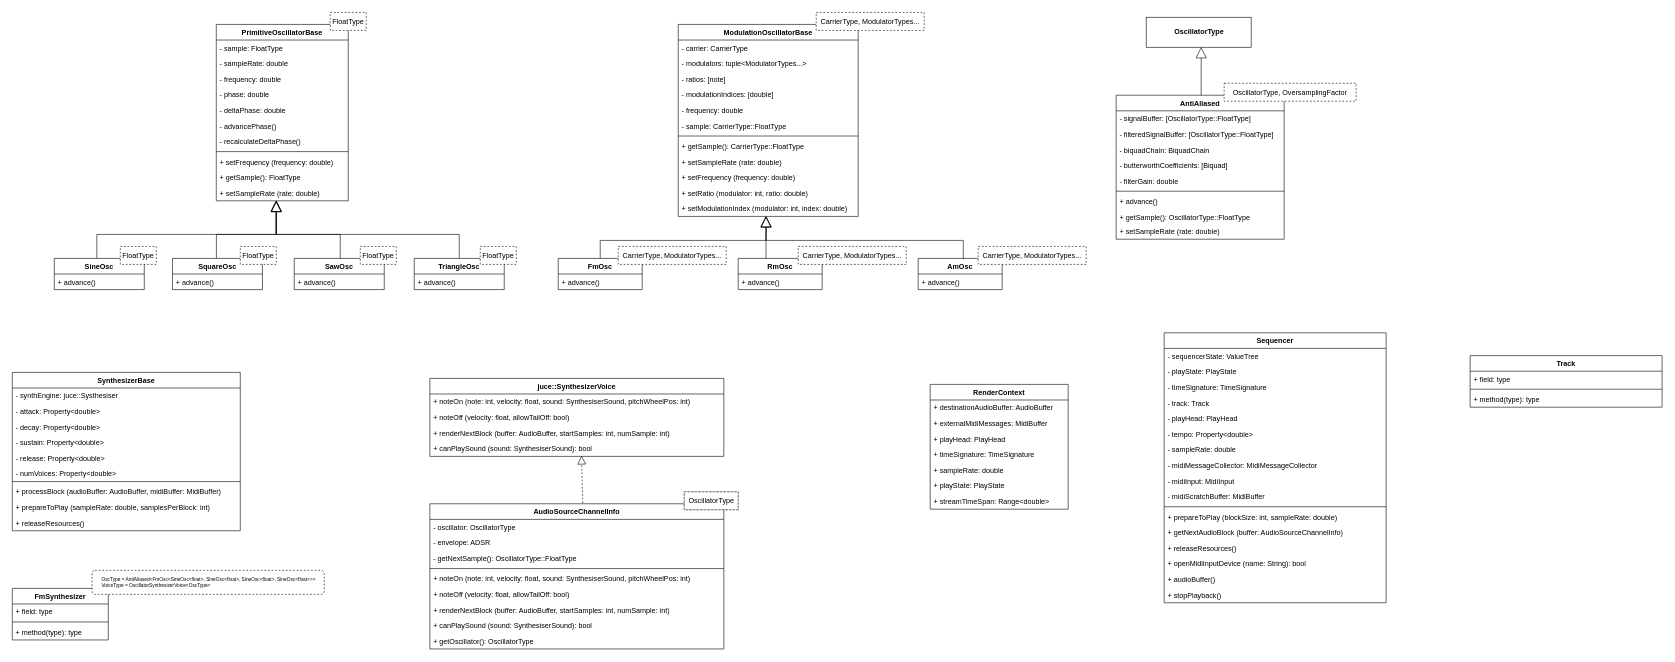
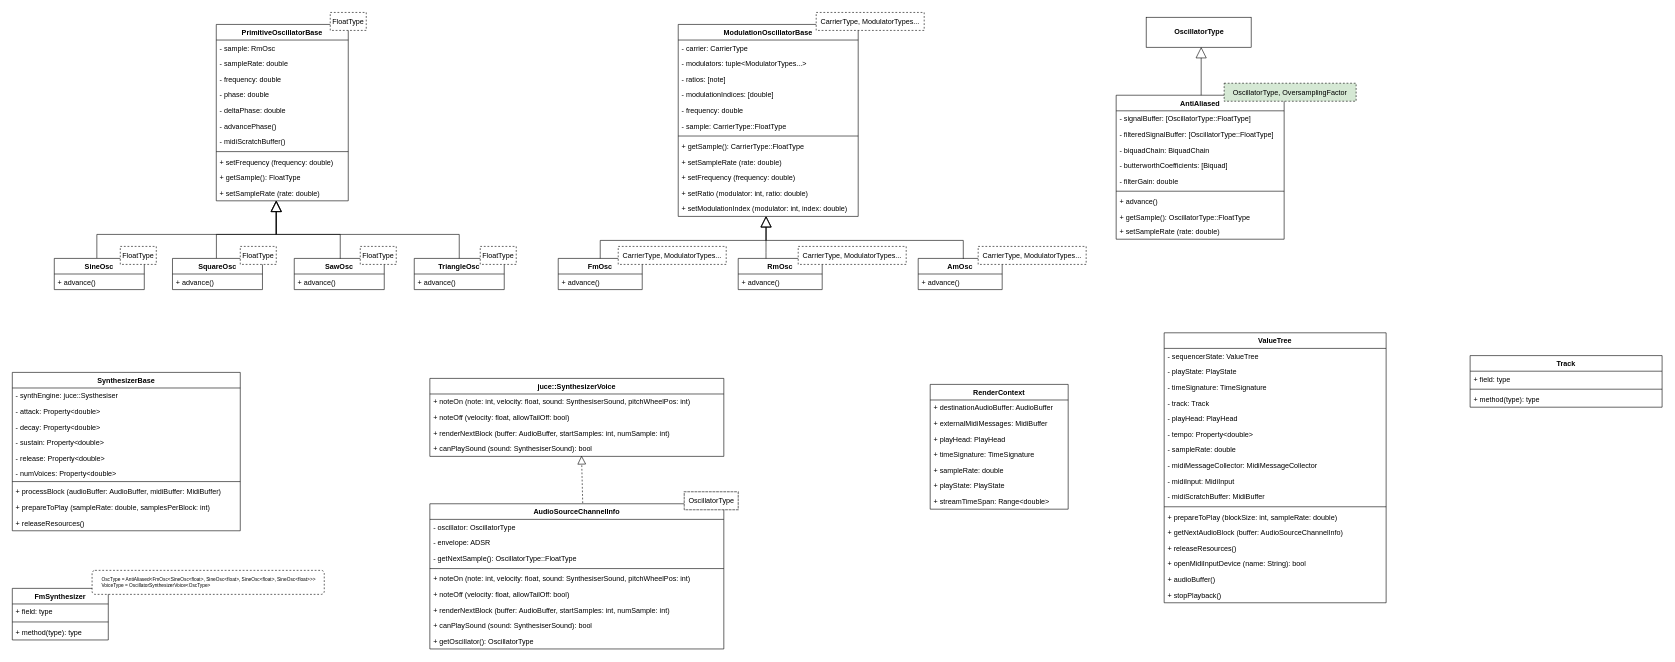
node "- sample: FloatType": label "- sample: FloatType" -> "- sample: RmOsc"
node "OscillatorType, OversamplingFactor": fillcolor #ffffff -> #d5e8d4
node "- recalculateDeltaPhase()": label "- recalculateDeltaPhase()" -> "- midiScratchBuffer()"
node "Sequencer": label "Sequencer" -> "ValueTree"
